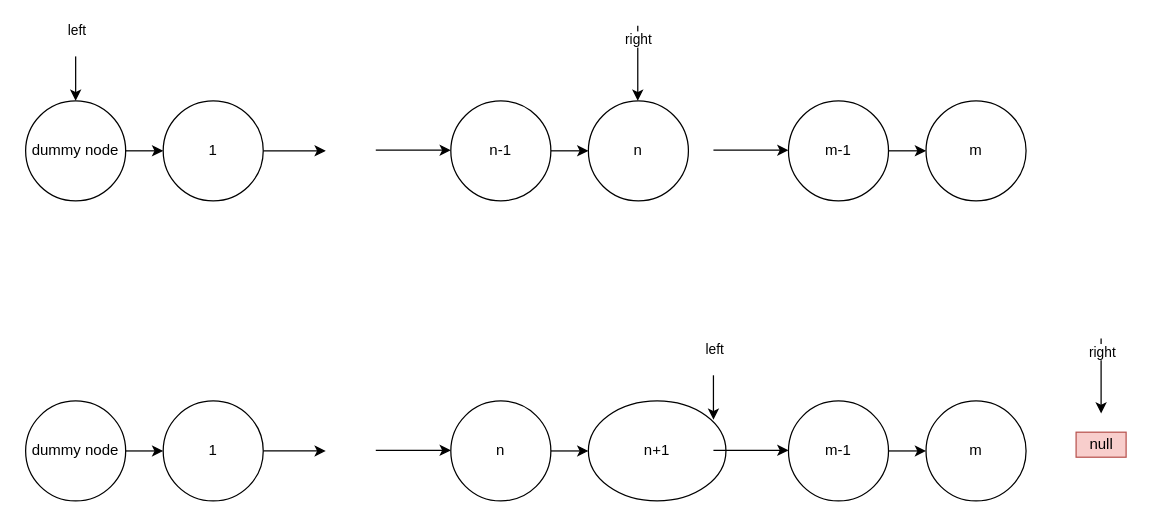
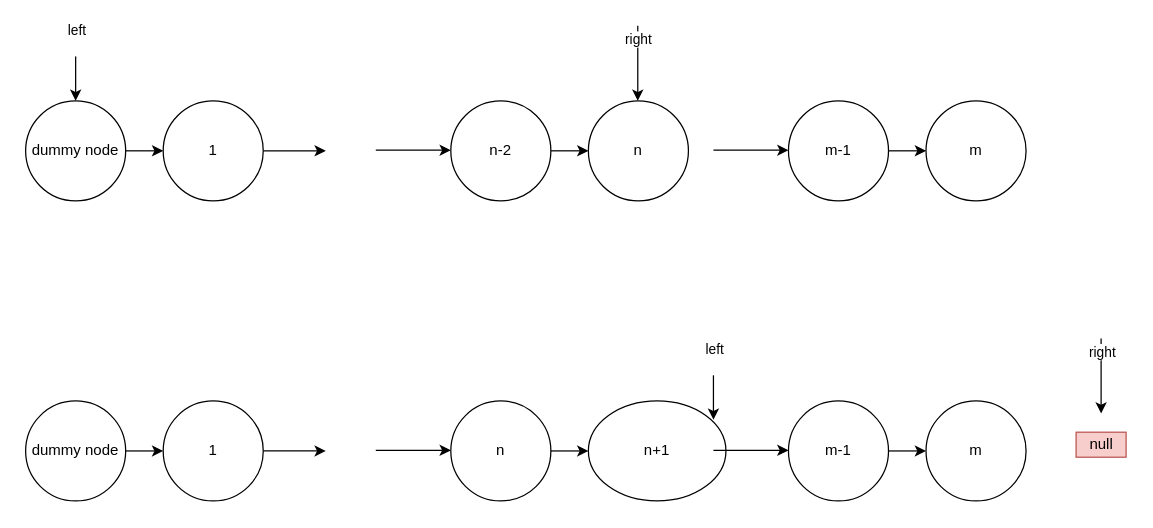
node "n-1": label "n-1" -> "n-2"
